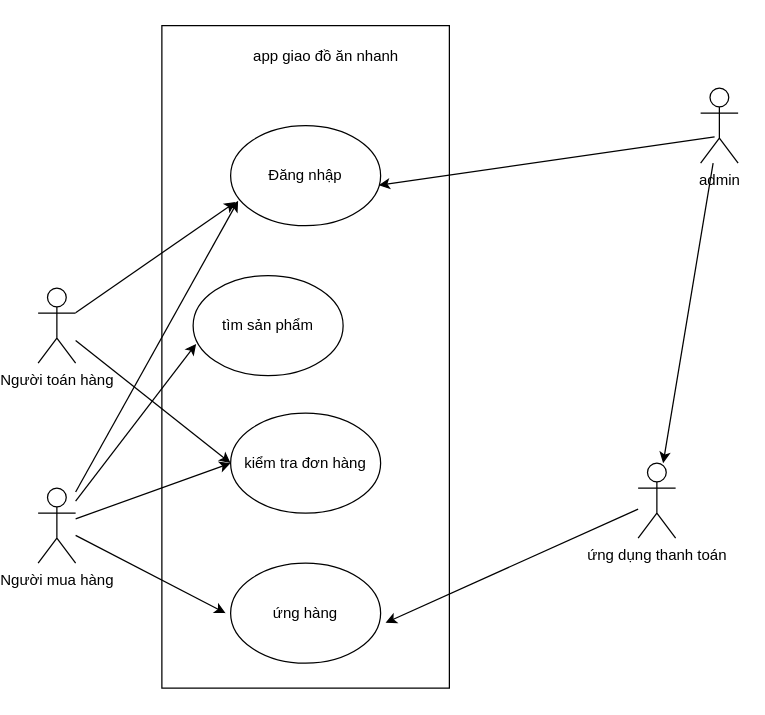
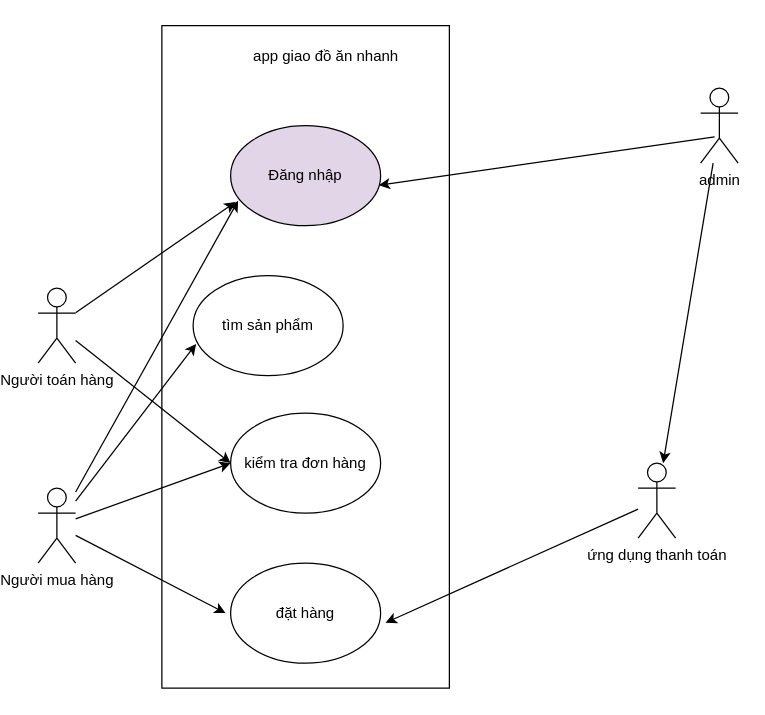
node "Đăng nhập": fillcolor #ffffff -> #e1d5e7
node "ứng hàng": label "ứng hàng" -> "đặt hàng"
